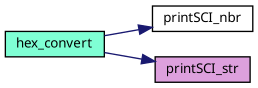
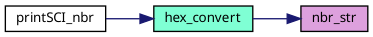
edge "hex_convert" -> "printSCI_nbr": reversed
node "printSCI_str": label "printSCI_str" -> "nbr_str"
